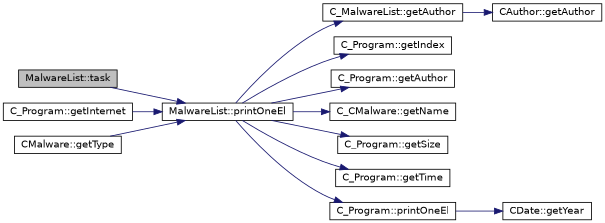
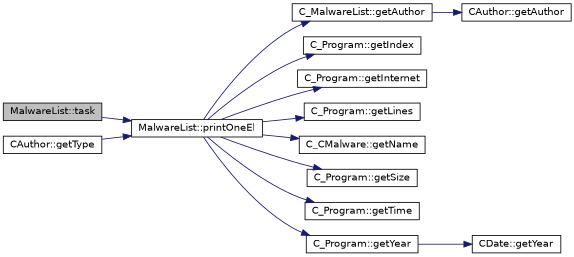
node "C_Program::getAuthor": label "C_Program::getAuthor" -> "C_Program::getLines"
edge "C_Program::getInternet" -> "MalwareList::printOneEl": reversed
node "CMalware::getType": label "CMalware::getType" -> "CAuthor::getType"
node "C_Program::printOneEl": label "C_Program::printOneEl" -> "C_Program::getYear"
